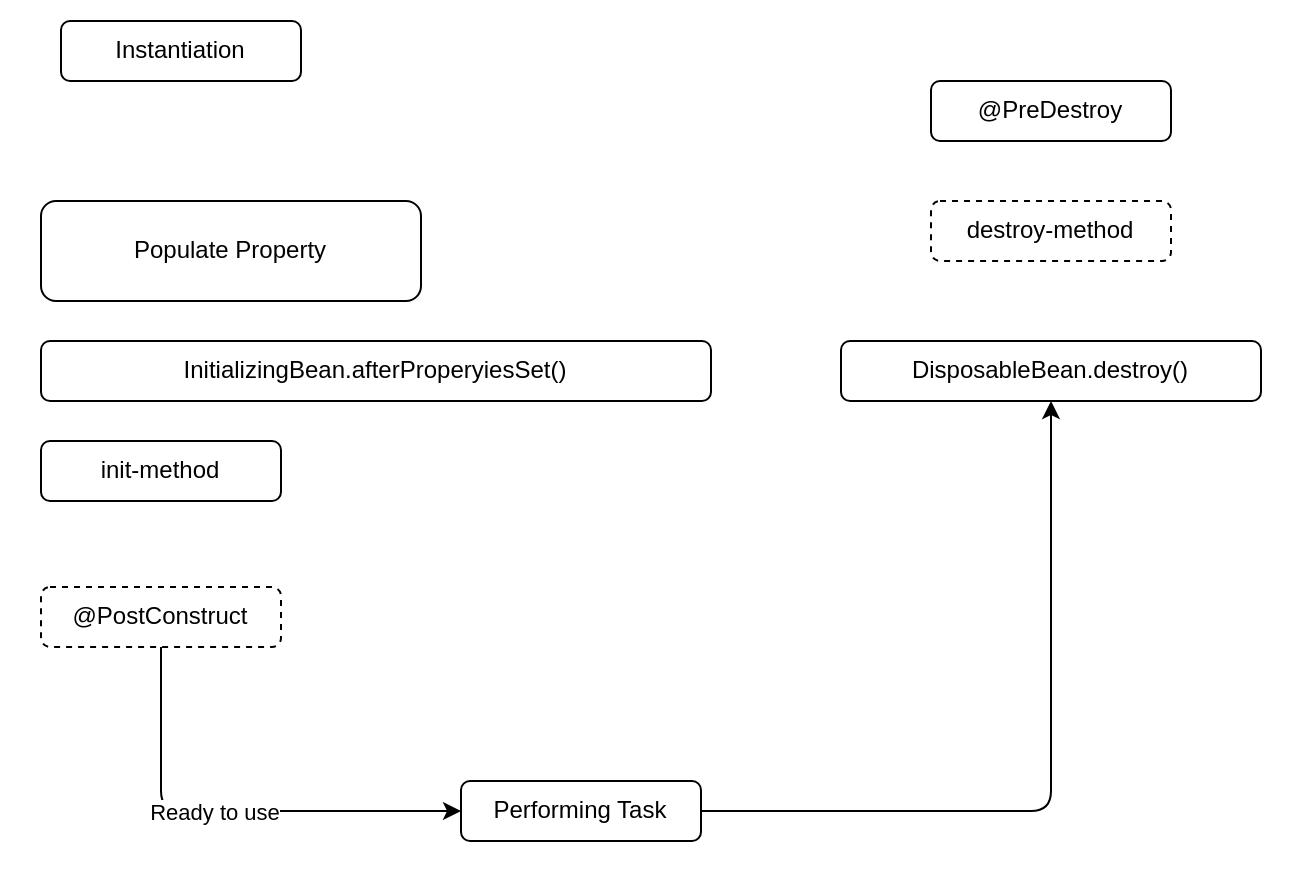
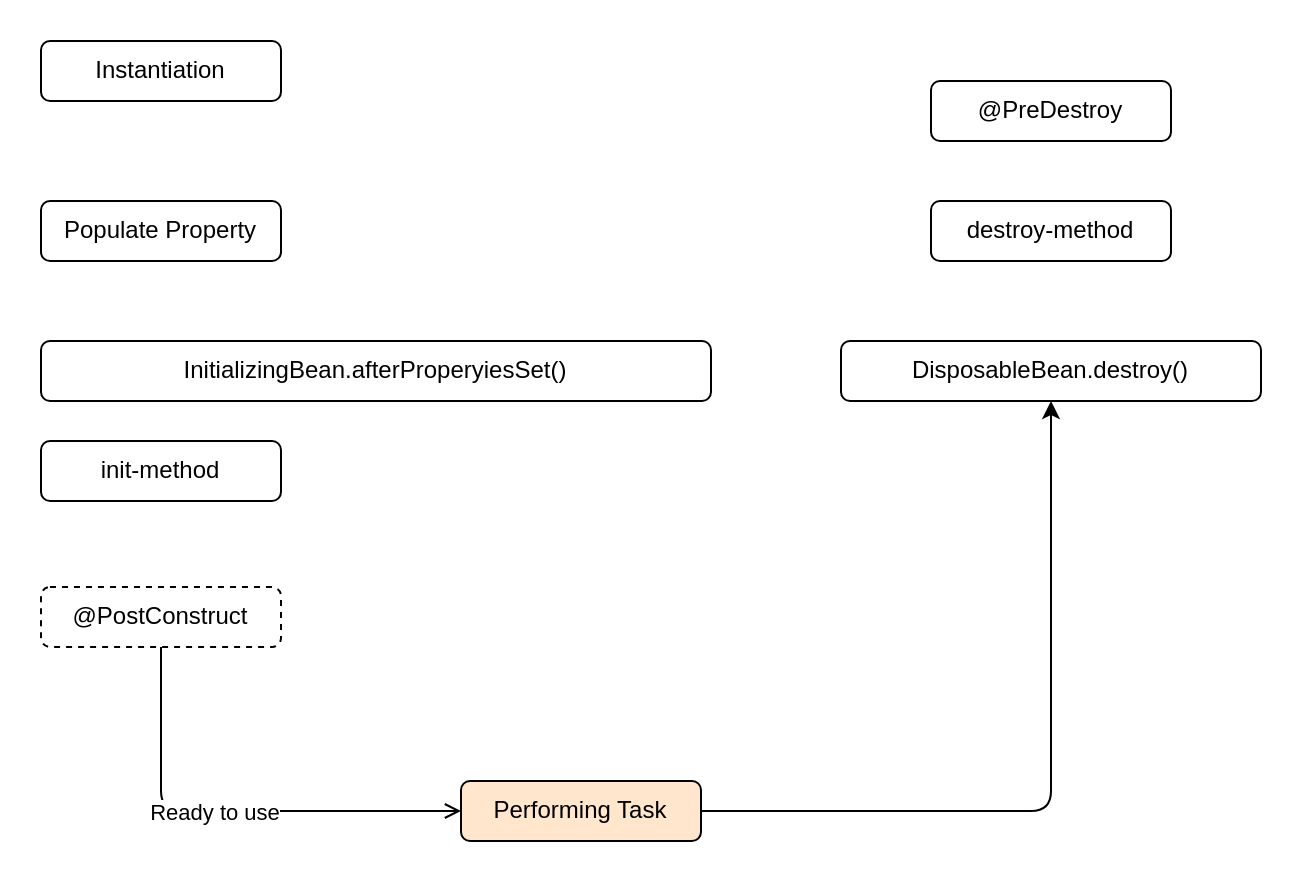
node "Instantiation": moved (181, 51) -> (161, 71)
node "destroy-method": style dashed -> solid
node "Populate Property": size 380x100 -> 240x60
edge "@PostConstruct" -> "Performing Task": arrowhead classic -> open
node "Performing Task": fillcolor #ffffff -> #ffe6cc
